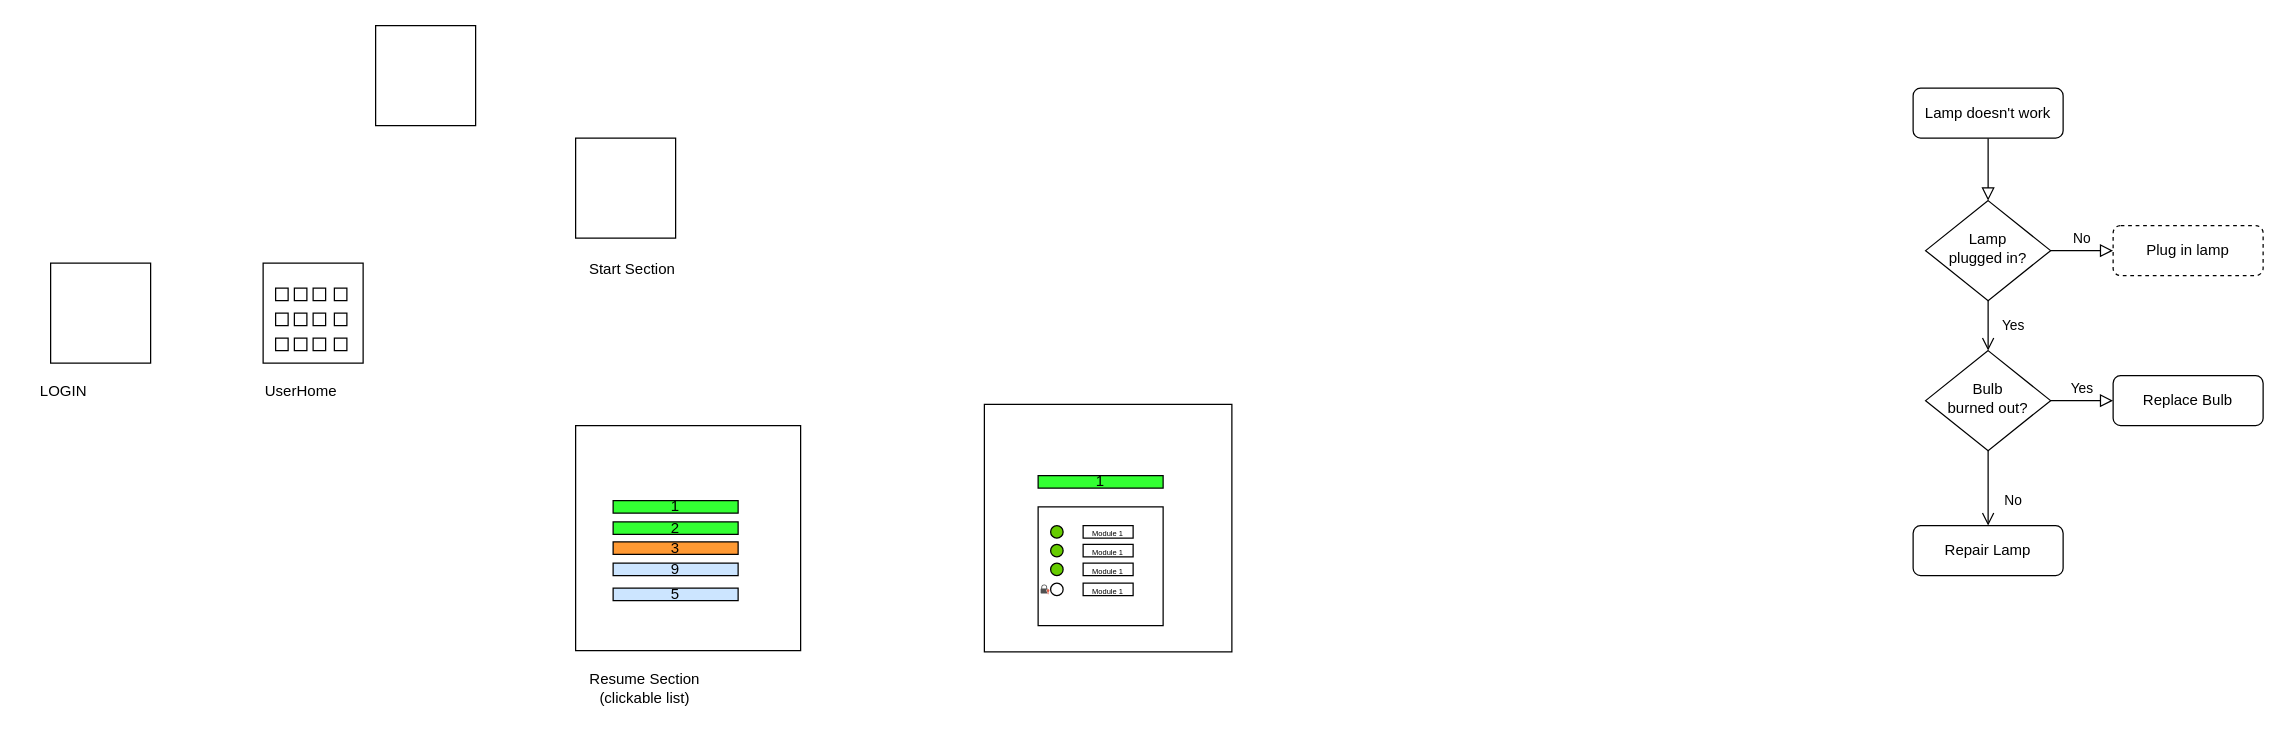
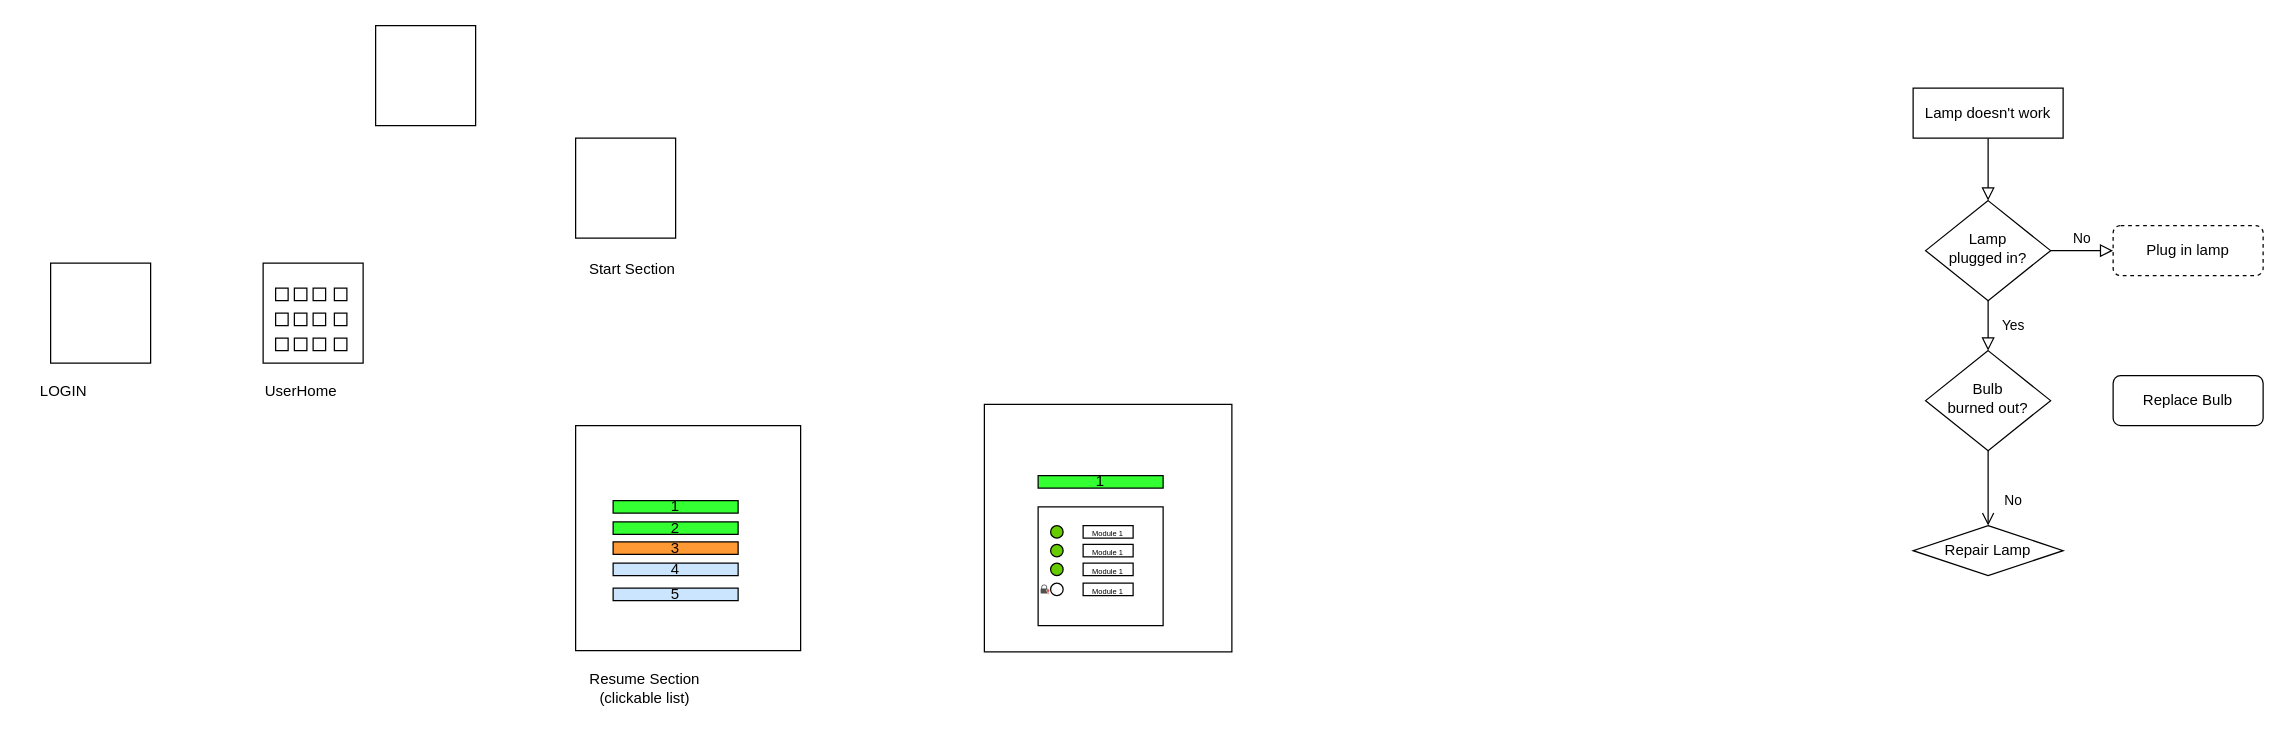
node "Lamp doesn't work": shape rounded rectangle -> rectangle
edge "Lamp plugged in?" -> "Bulb burned out?": arrowhead open -> block
edge "Bulb burned out?" -> "Replace Bulb": removed, label "Yes"
node "Repair Lamp": shape rounded rectangle -> diamond
node "9": label "9" -> "4"
